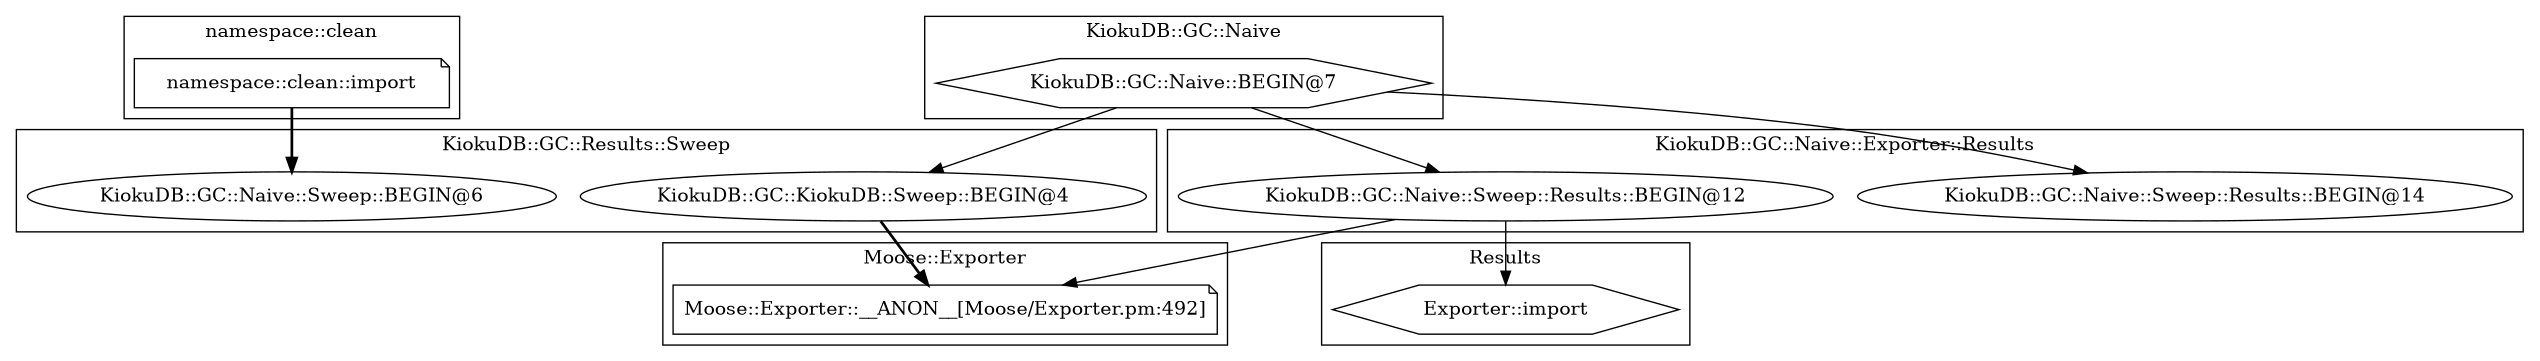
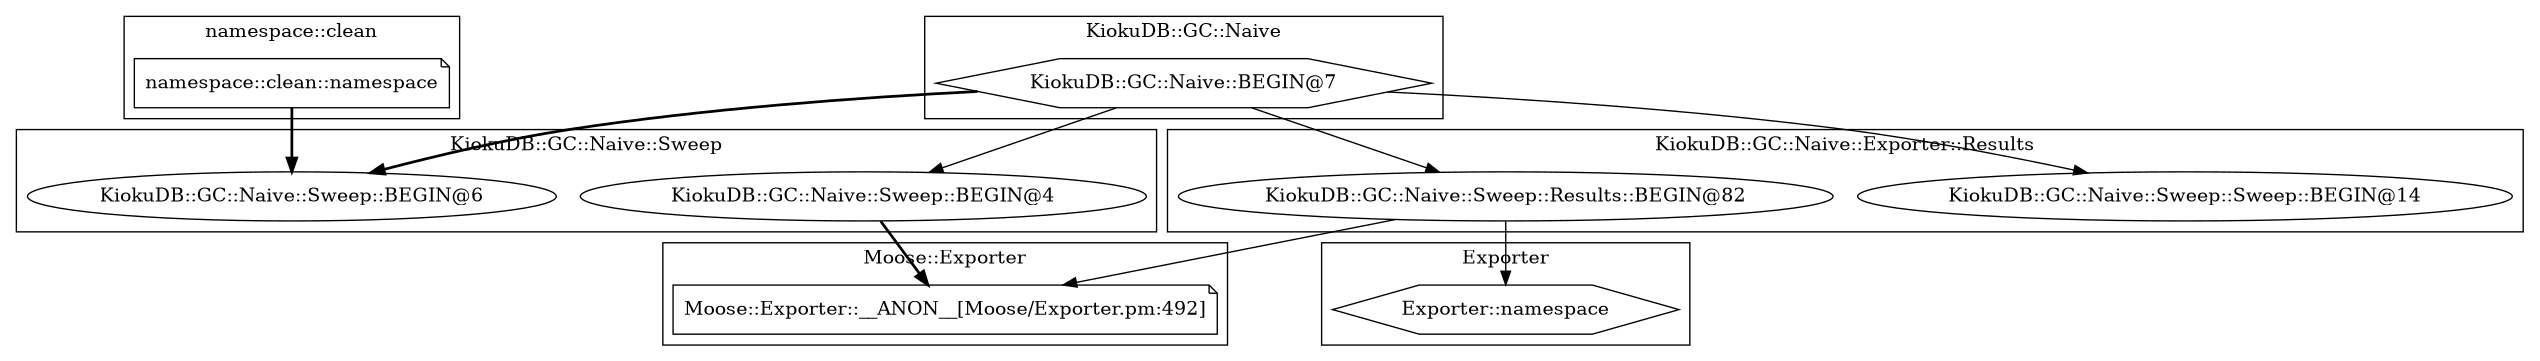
node "namespace::clean::import": label "namespace::clean::import" -> "namespace::clean::namespace"
edge "KiokuDB::GC::Naive::BEGIN@7" -> "KiokuDB::GC::Naive::Sweep::BEGIN@6": added
cluster "KiokuDB::GC::Results::Sweep": label "KiokuDB::GC::Results::Sweep" -> "KiokuDB::GC::Naive::Sweep"
node "KiokuDB::GC::KiokuDB::Sweep::BEGIN@4": label "KiokuDB::GC::KiokuDB::Sweep::BEGIN@4" -> "KiokuDB::GC::Naive::Sweep::BEGIN@4"
node "KiokuDB::GC::Naive::Sweep::Results::BEGIN@12": label "KiokuDB::GC::Naive::Sweep::Results::BEGIN@12" -> "KiokuDB::GC::Naive::Sweep::Results::BEGIN@82"
node "KiokuDB::GC::Naive::Sweep::Results::BEGIN@14": label "KiokuDB::GC::Naive::Sweep::Results::BEGIN@14" -> "KiokuDB::GC::Naive::Sweep::Sweep::BEGIN@14"
cluster "Results": label "Results" -> "Exporter"
node "Exporter::import": label "Exporter::import" -> "Exporter::namespace"
